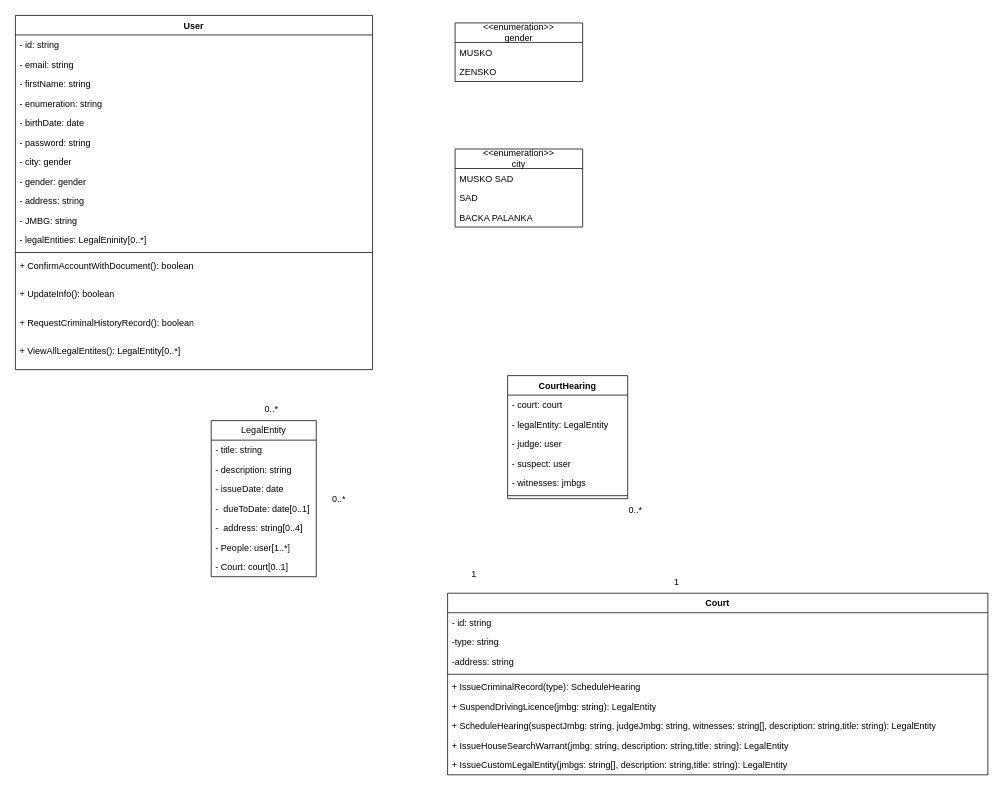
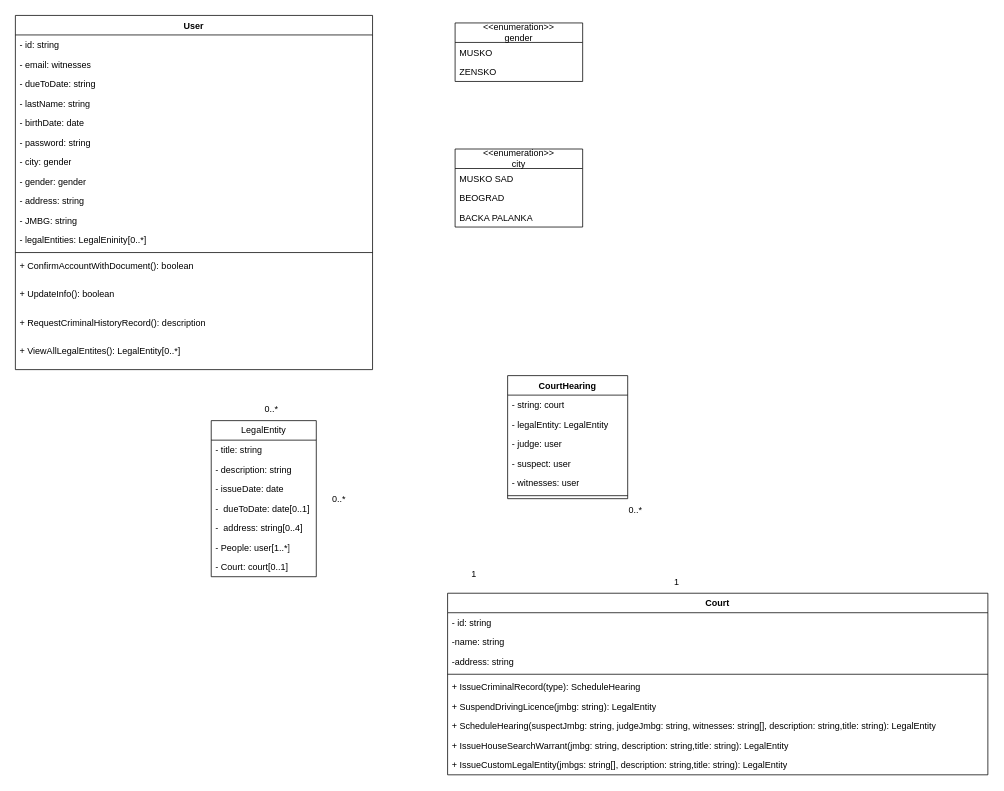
node "- email: string": label "- email: string" -> "- email: witnesses"
node "- firstName: string": label "- firstName: string" -> "- dueToDate: string"
node "- enumeration: string": label "- enumeration: string" -> "- lastName: string"
node "SAD": label "SAD" -> "BEOGRAD"
node "+ RequestCriminalHistoryRecord(): boolean": label "+ RequestCriminalHistoryRecord(): boolean" -> "+ RequestCriminalHistoryRecord(): description"
node "- court: court": label "- court: court" -> "- string: court"
node "- witnesses: jmbgs": label "- witnesses: jmbgs" -> "- witnesses: user"
node "-type: string": label "-type: string" -> "-name: string"
